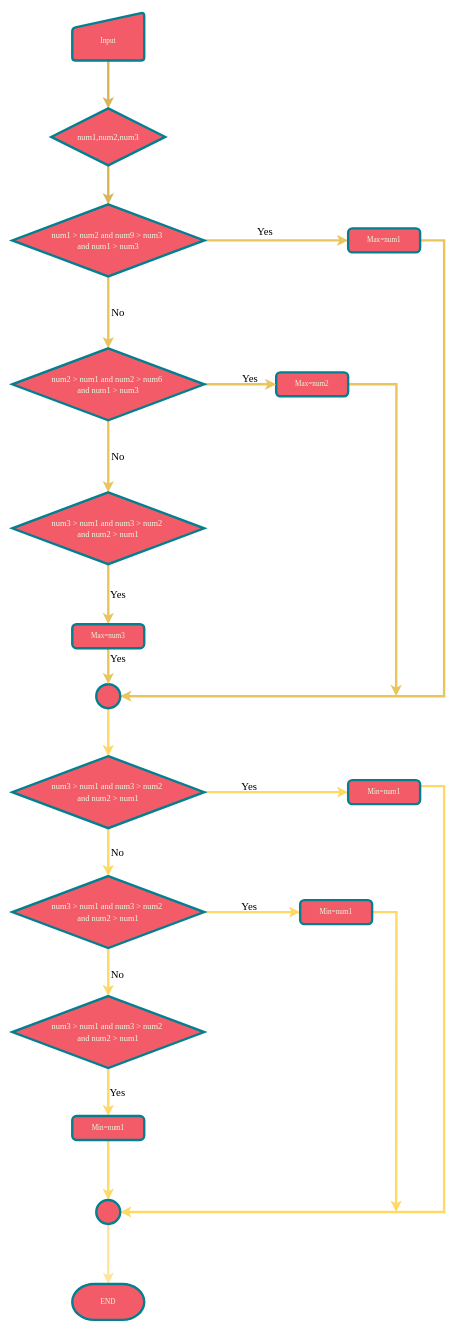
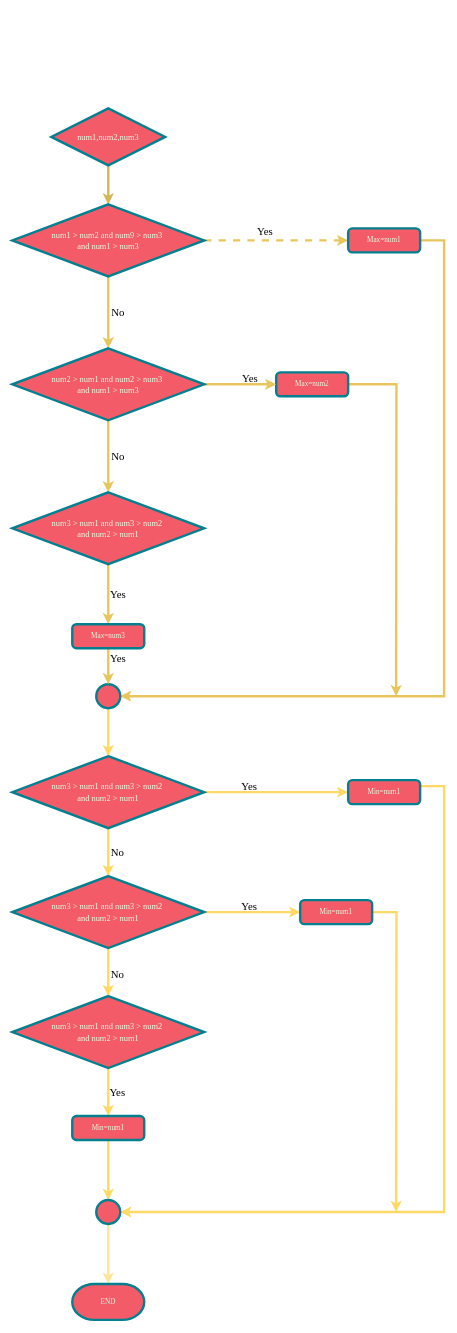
node "Input": removed
edge "Input" -> "num1,num2,num3": removed
edge "num1 > num2 and num9 > num3 and num1 > num3" -> "Max=num1": style solid -> dashed
node "num2 > num1 and num2 > num6 and num1 > num3": label "num2 > num1 and num2 > num6 and num1 > num3" -> "num2 > num1 and num2 > num3 and num1 > num3"
